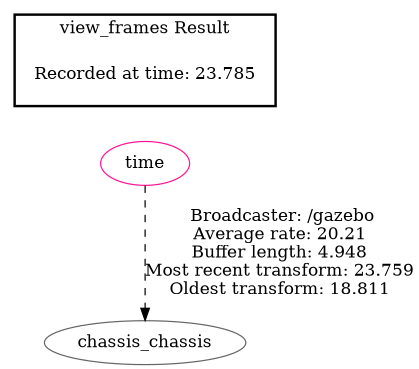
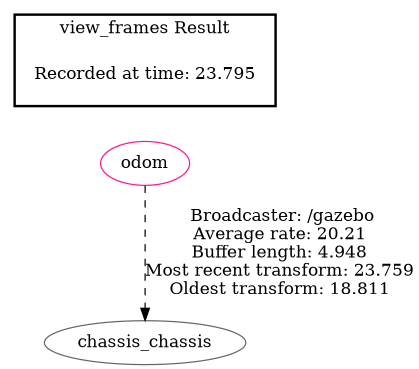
node "Recorded at time: 23.785": label "Recorded at time: 23.785" -> "Recorded at time: 23.795"
node "time": label "time" -> "odom"
